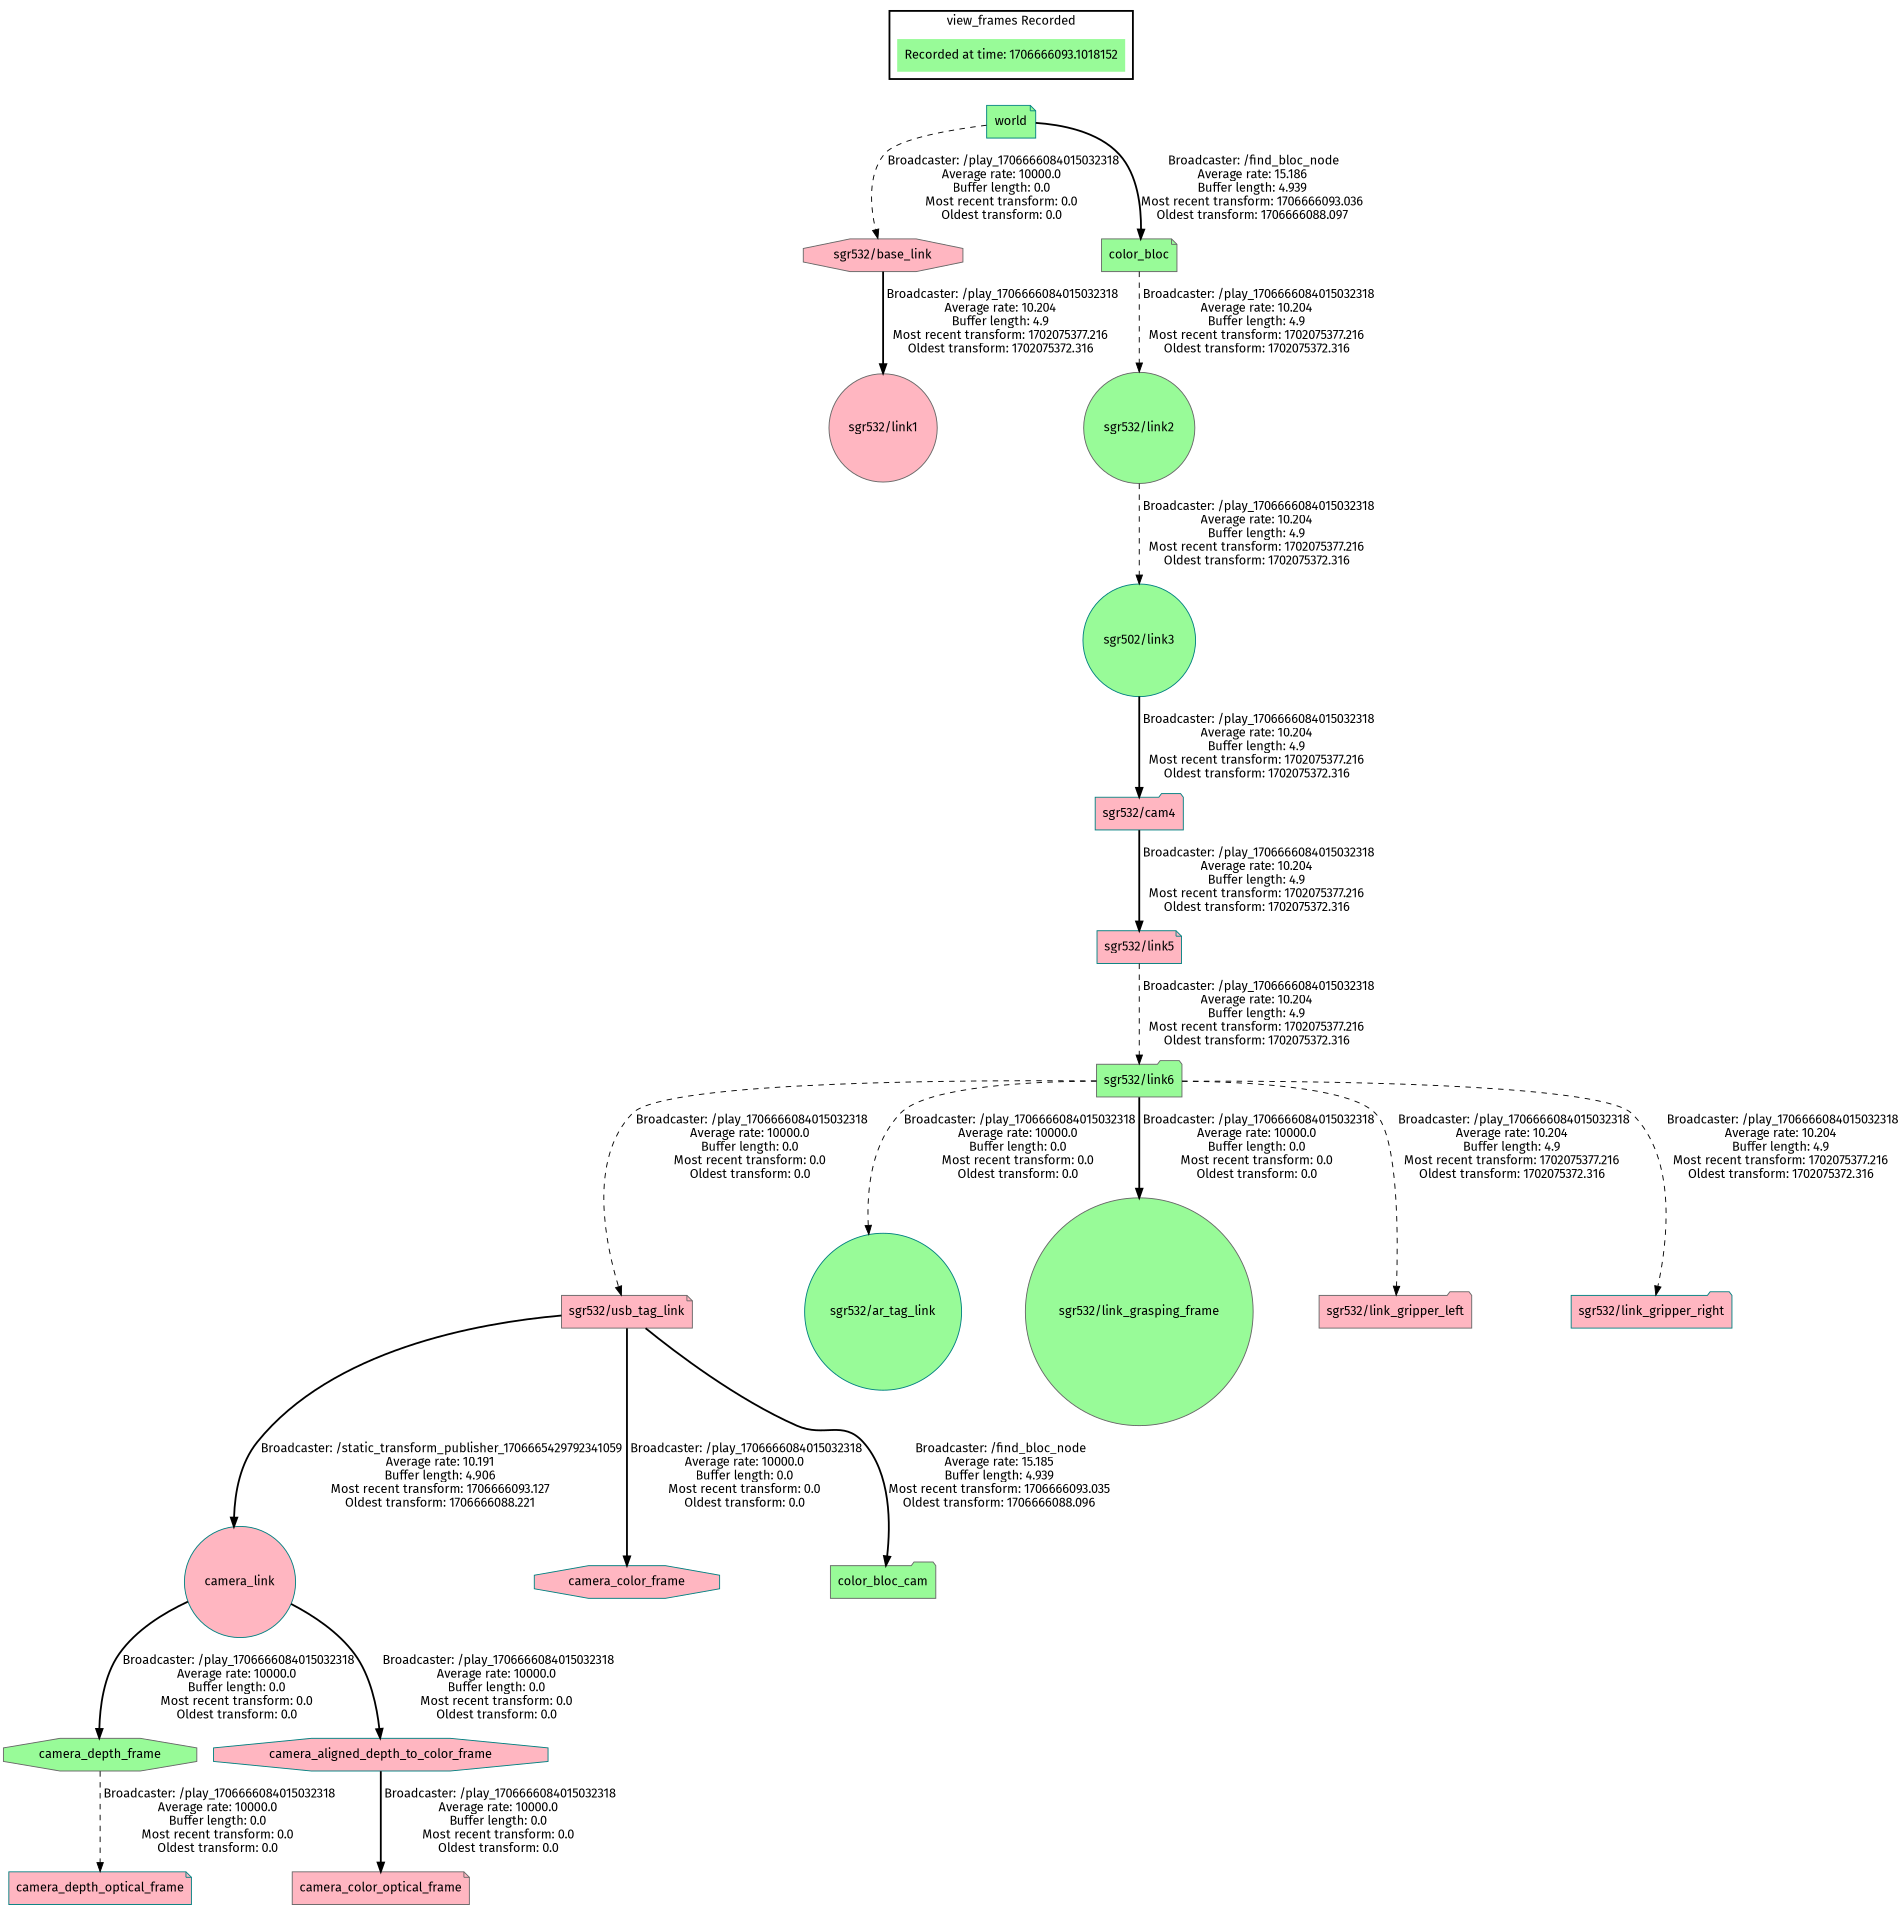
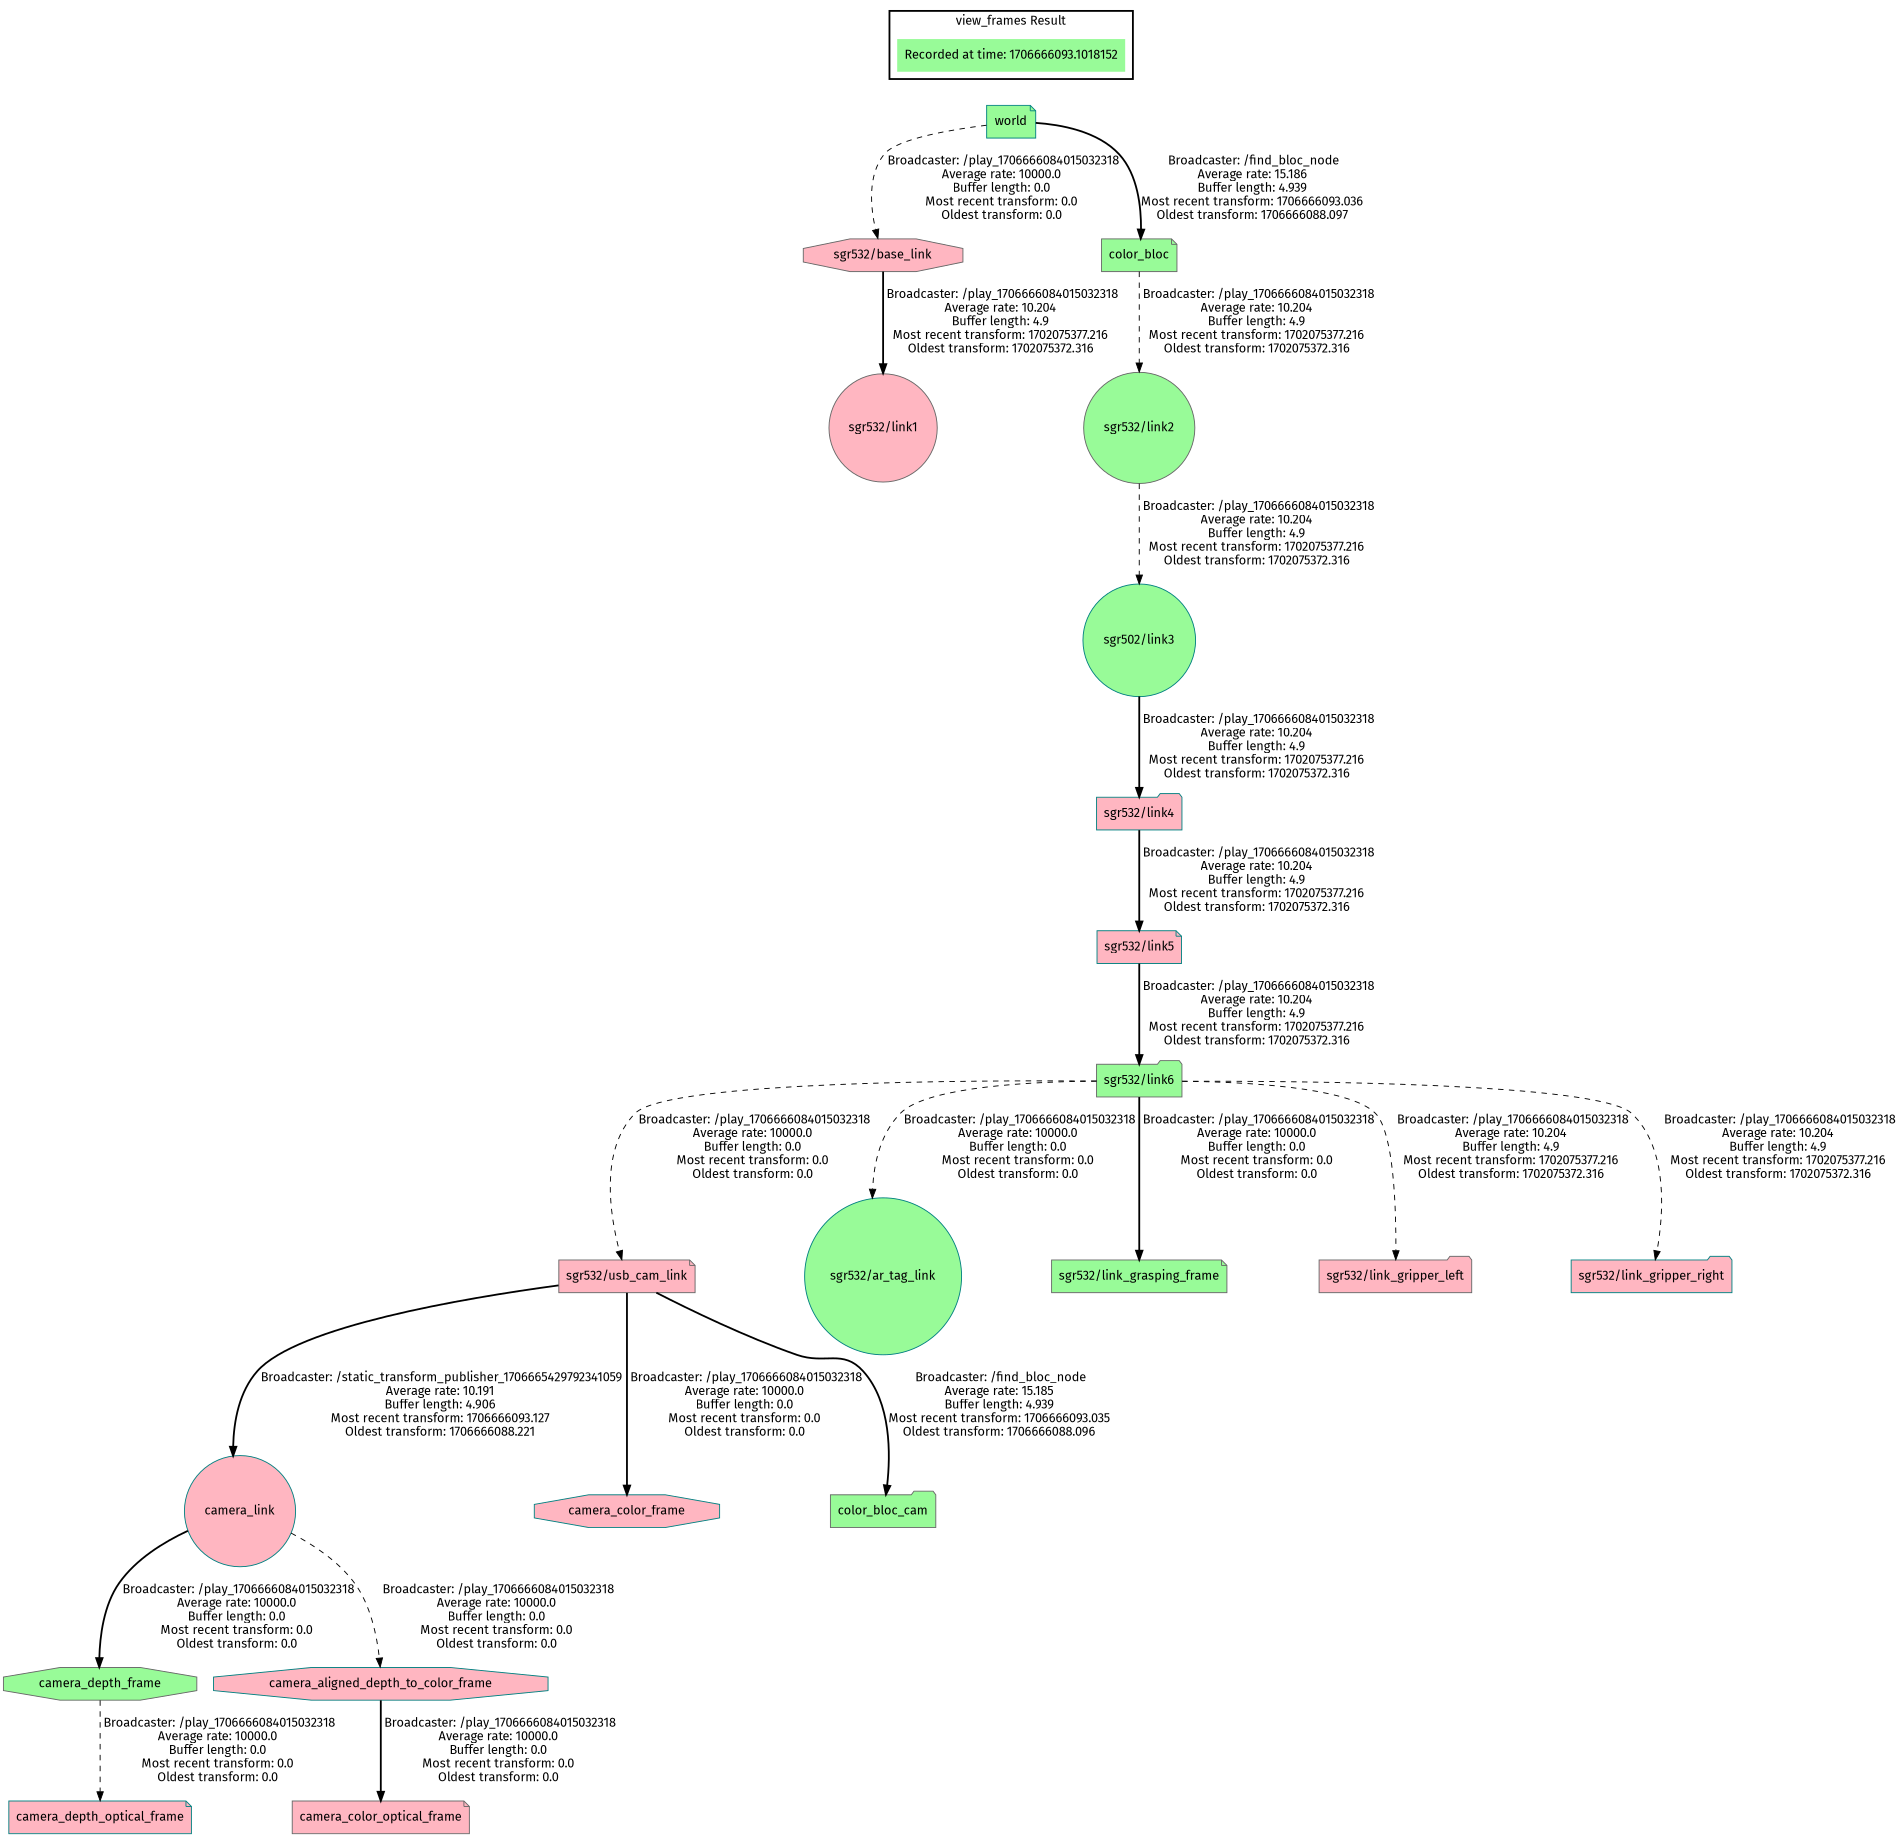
cluster "view_frames Recorded": label "view_frames Recorded" -> "view_frames Result"
node "sgr532/cam4": label "sgr532/cam4" -> "sgr532/link4"
edge "sgr532/link5" -> "sgr532/link6": style dashed -> bold
node "sgr532/usb_tag_link": label "sgr532/usb_tag_link" -> "sgr532/usb_cam_link"
node "sgr532/link_grasping_frame": shape circle -> note
edge "camera_link" -> "camera_aligned_depth_to_color_frame": style bold -> dashed
